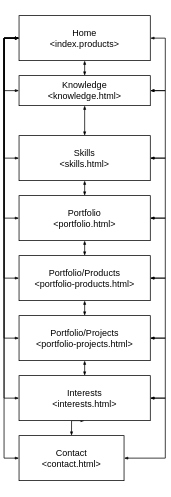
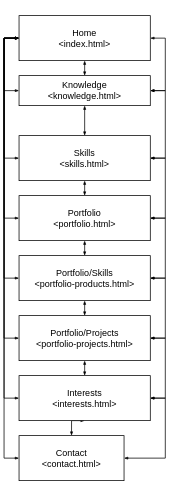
node "Home <index.products>": label "Home <index.products>" -> "Home <index.html>"
node "Portfolio/Products <portfolio-products.html>": label "Portfolio/Products <portfolio-products.html>" -> "Portfolio/Skills <portfolio-products.html>"
